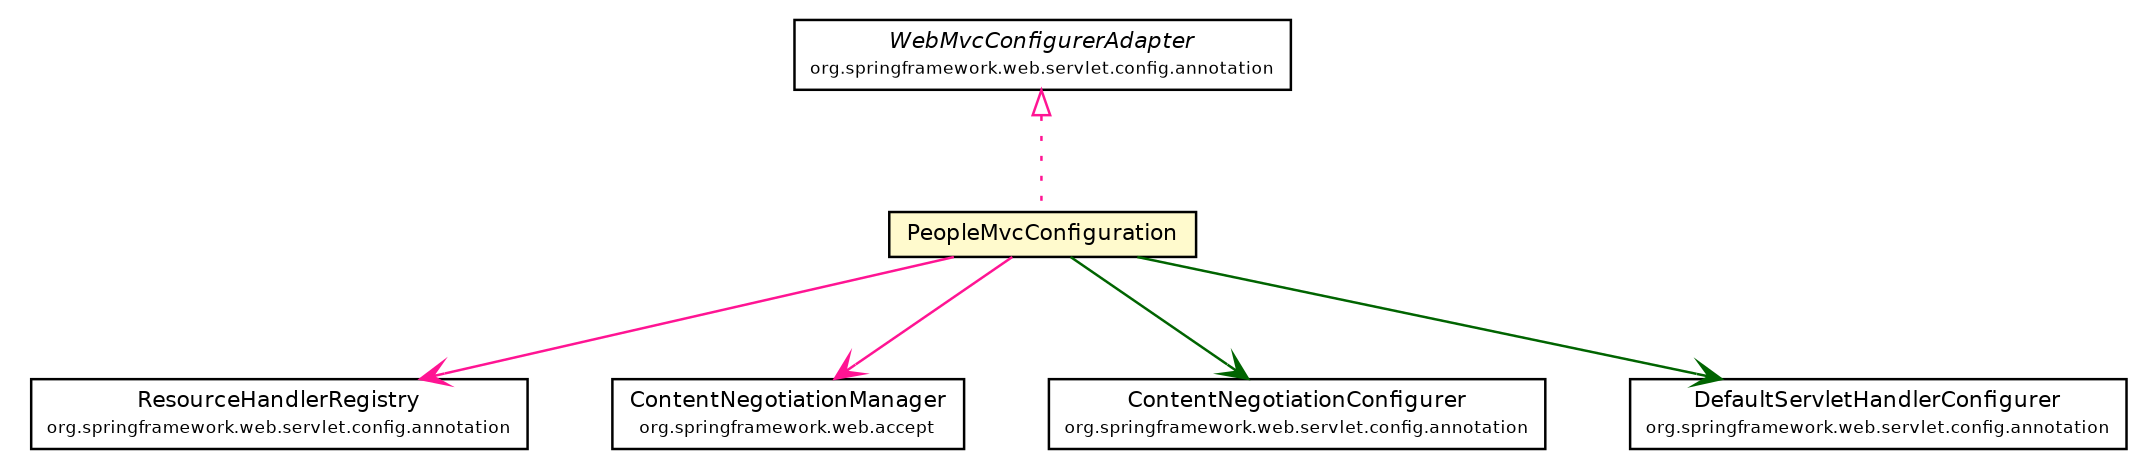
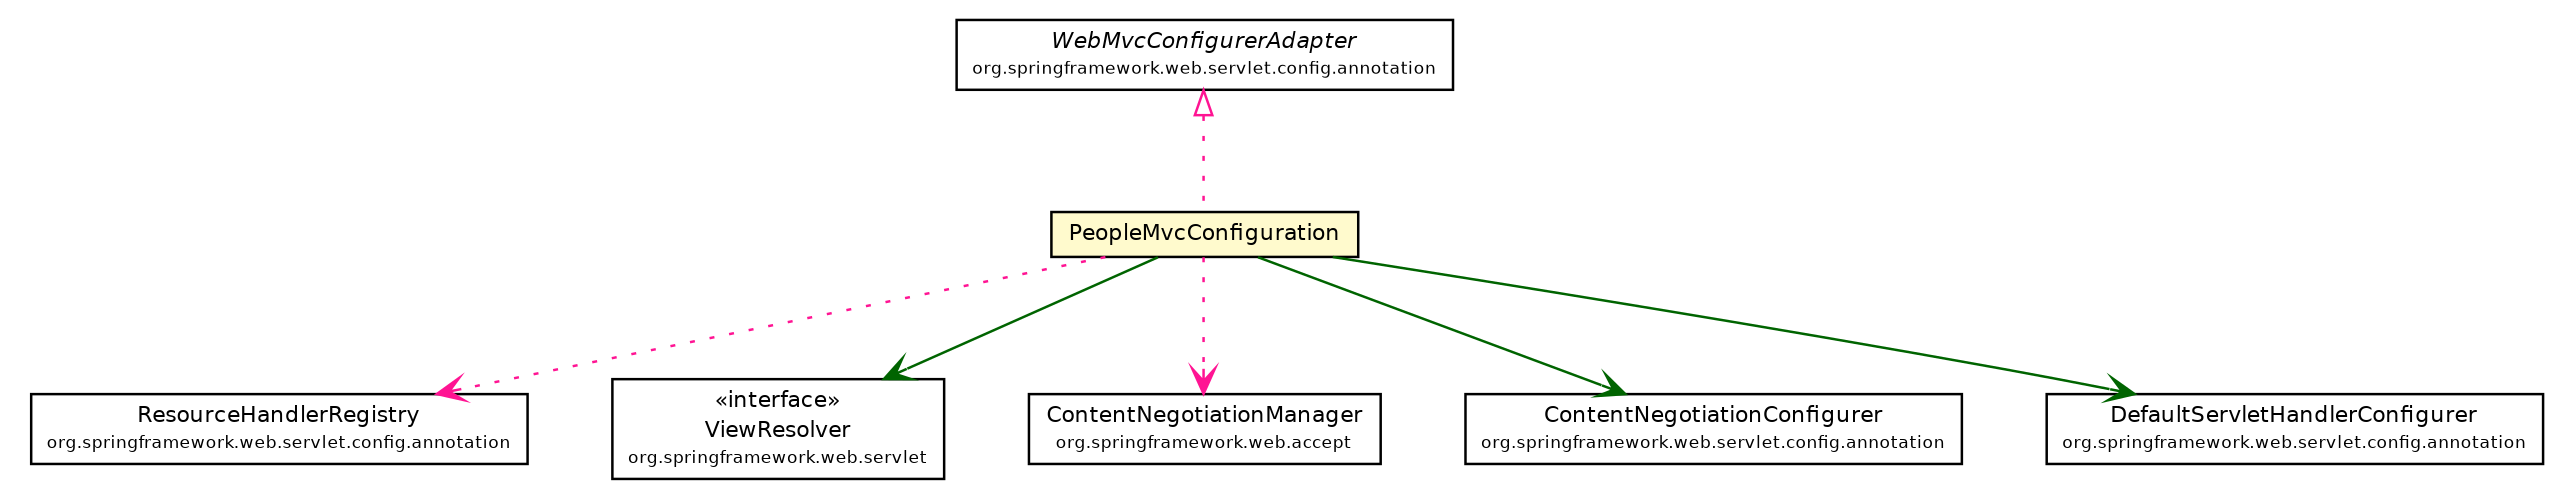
edge "PeopleMvcConfiguration" -> "ContentNegotiationManager": style solid -> dotted
edge "PeopleMvcConfiguration" -> "ResourceHandlerRegistry": style solid -> dotted
node "ViewResolver": added
